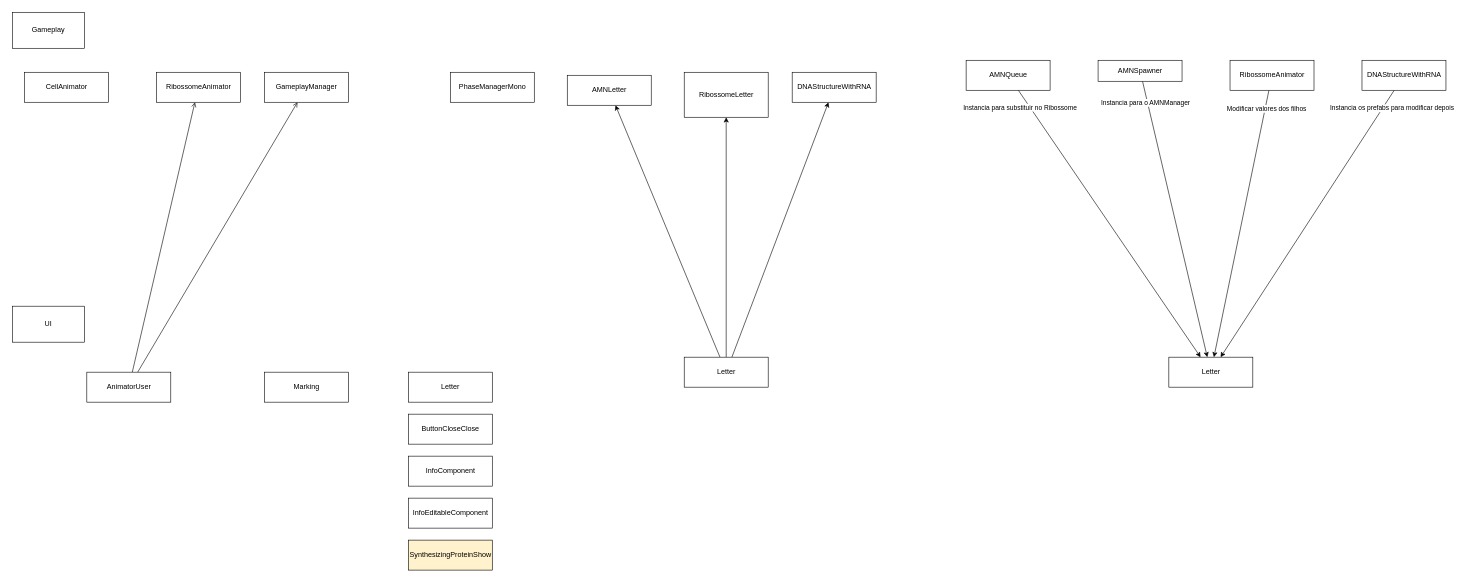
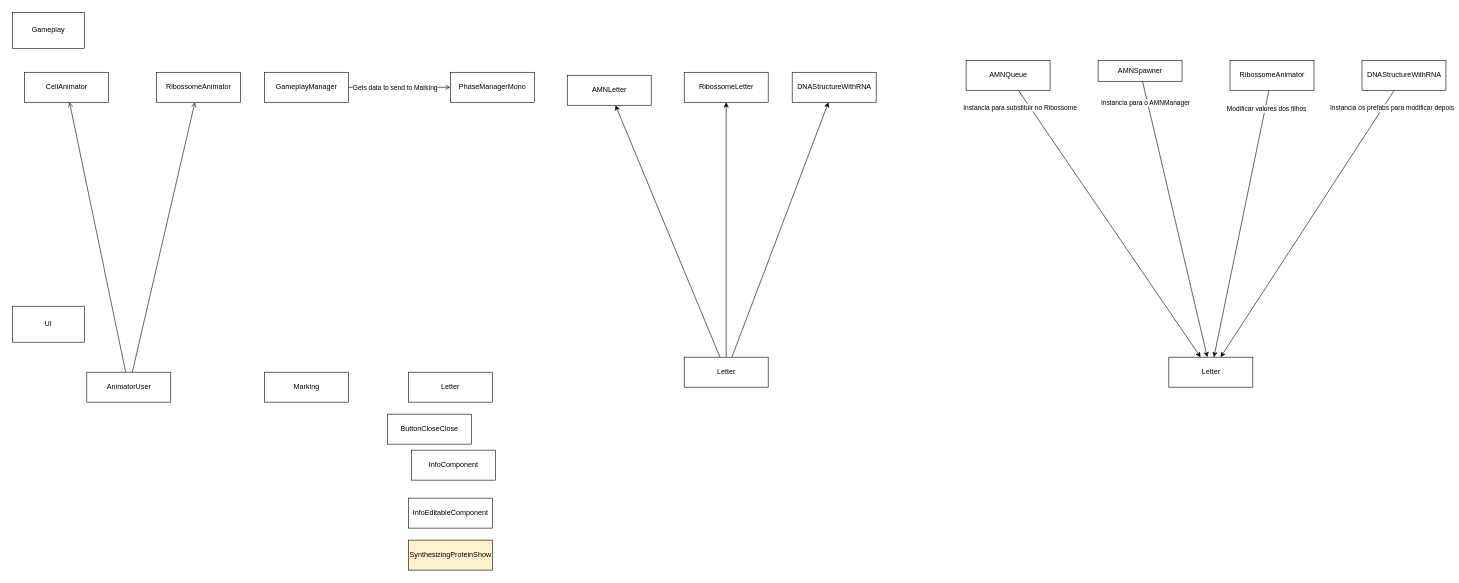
edge "GameplayManager" -> "PhaseManagerMono": added, label "Gets data to send to Marking"
node "RibossomeLetter": size 84x45 -> 84x30
edge "AnimatorUser" -> "GameplayManager": now "AnimatorUser" -> "CellAnimator"
node "ButtonCloseClose": moved (450, 429) -> (429, 429)
node "InfoComponent": moved (450, 471) -> (453, 465)
